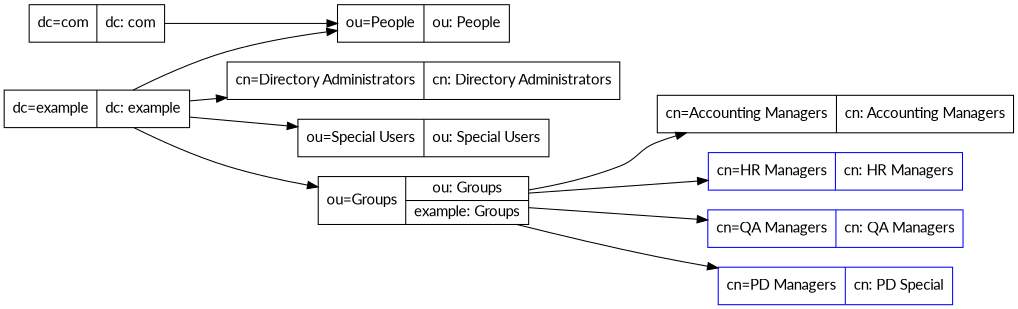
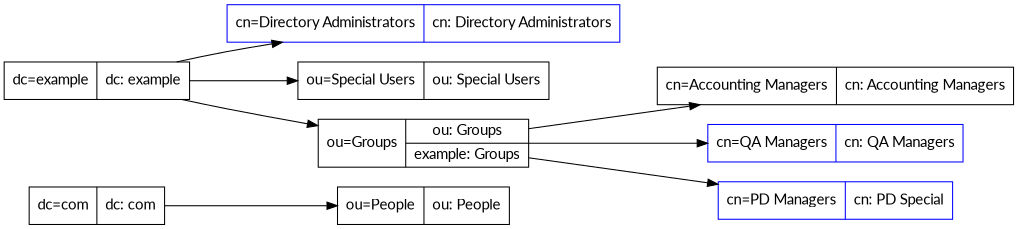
edge "dc=example" -> "ou=People": removed
node "cn=Directory Administrators": color black -> blue
node "cn=HR Managers": removed
